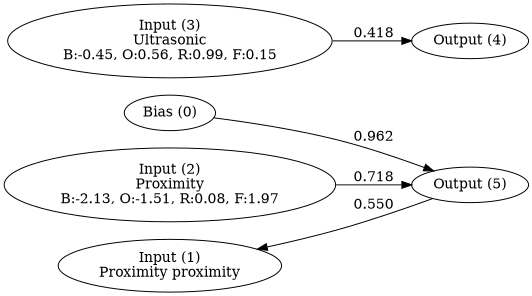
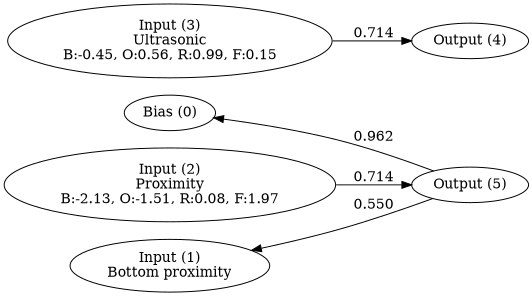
edge "Input (3) Ultrasonic B:-0.45, O:0.56, R:0.99, F:0.15" -> "Output (4)": label "0.418" -> "0.714"
edge "Bias (0)" -> "Output (5)": reversed
edge "Input (2) Proximity B:-2.13, O:-1.51, R:0.08, F:1.97" -> "Output (5)": label "0.718" -> "0.714"
node "Input (1) Proximity proximity": label "Input (1) Proximity proximity" -> "Input (1) Bottom proximity"
